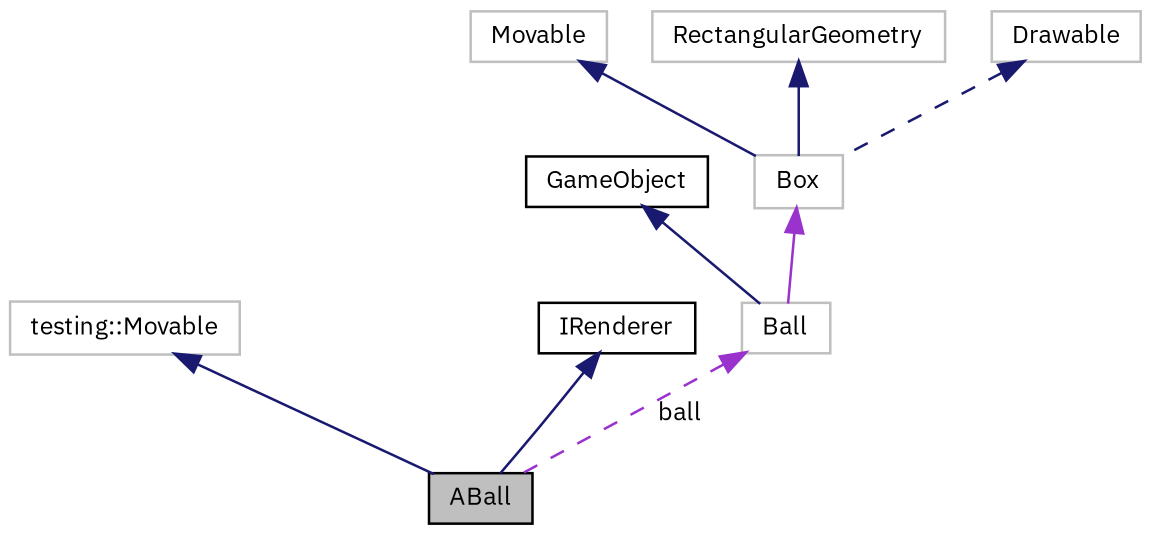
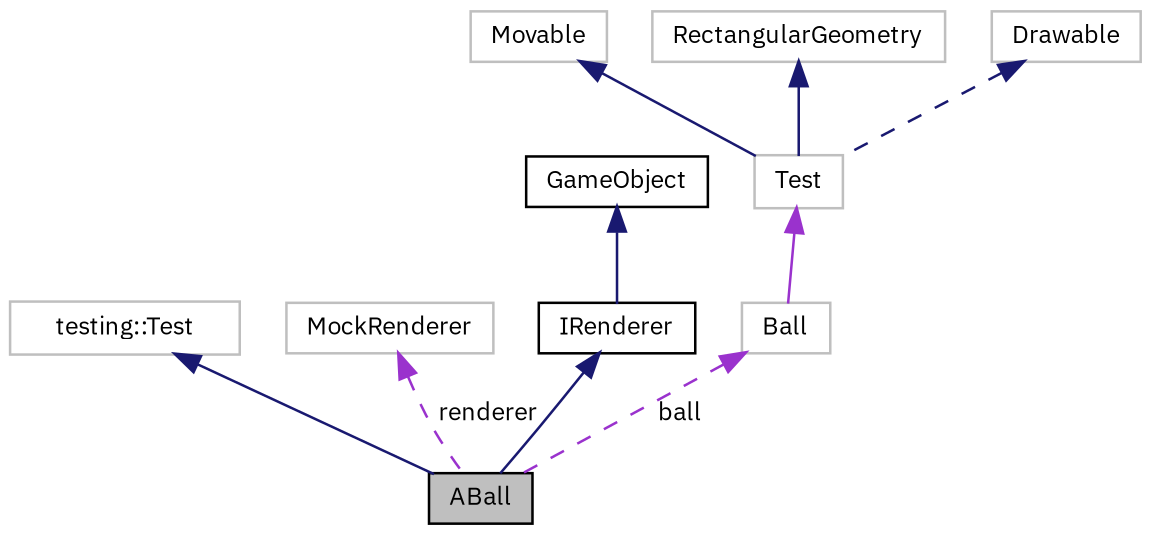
node "Box": label "Box" -> "Test"
edge "Ball" -> "GameObject": now "IRenderer" -> "GameObject"
node "testing::Movable": label "testing::Movable" -> "testing::Test"
node "MockRenderer": added
